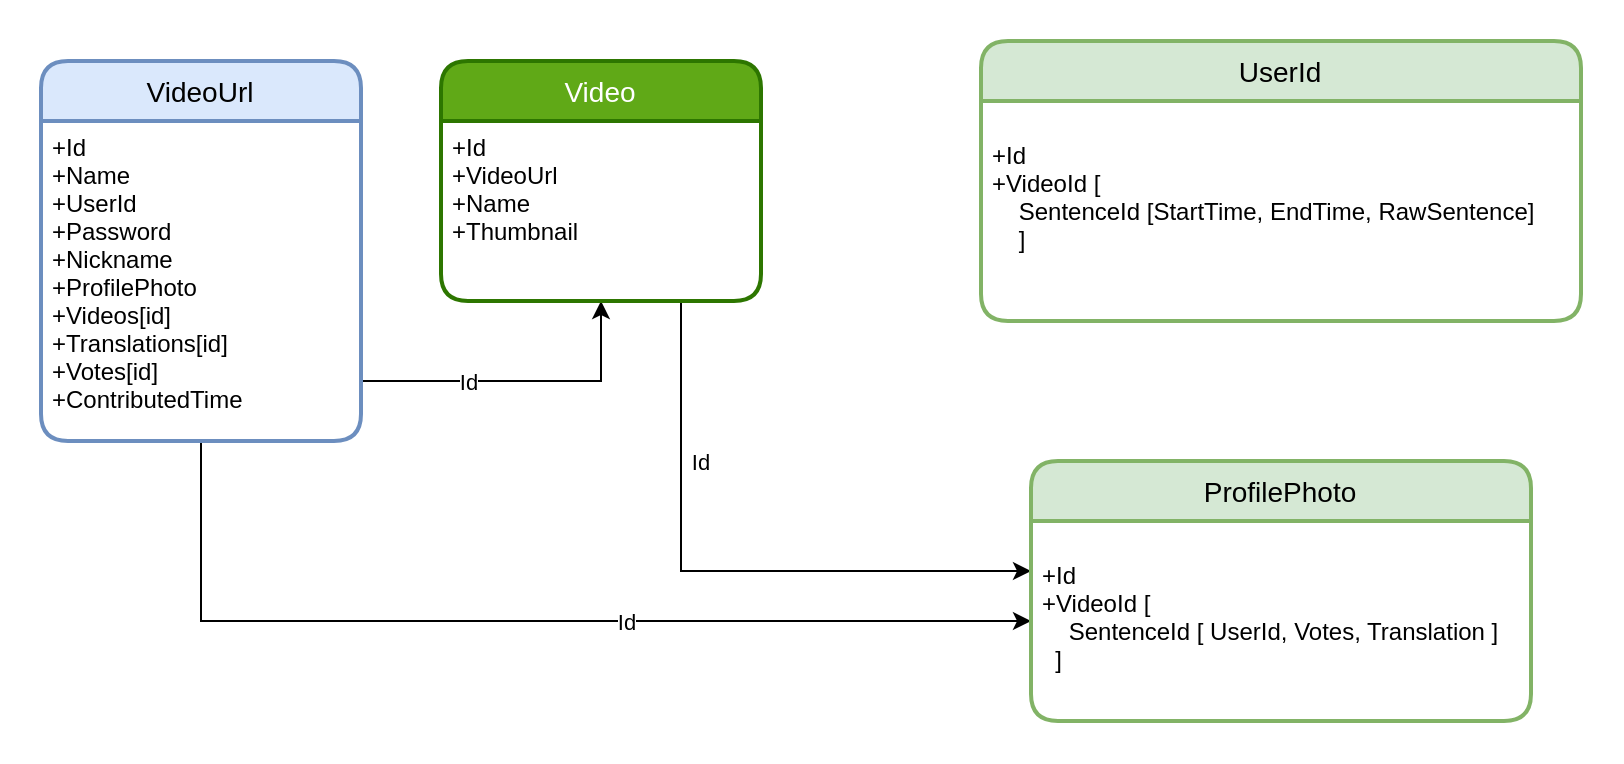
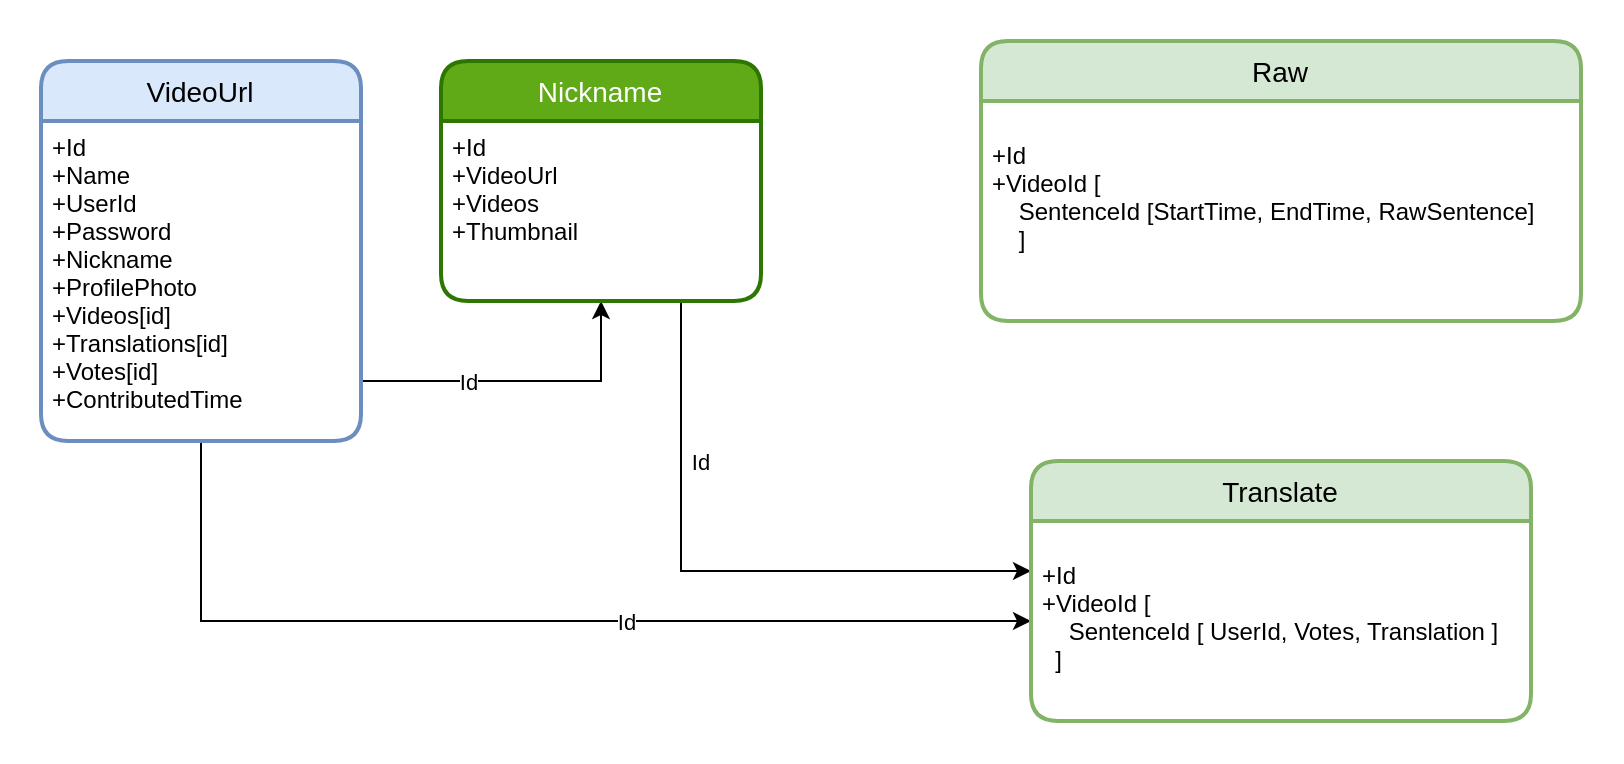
node "UserId": label "UserId" -> "Raw"
node "Video": label "Video" -> "Nickname"
node "+Id +VideoUrl +Name +Thumbnail": label "+Id +VideoUrl +Name +Thumbnail" -> "+Id +VideoUrl +Videos +Thumbnail"
node "ProfilePhoto": label "ProfilePhoto" -> "Translate"
